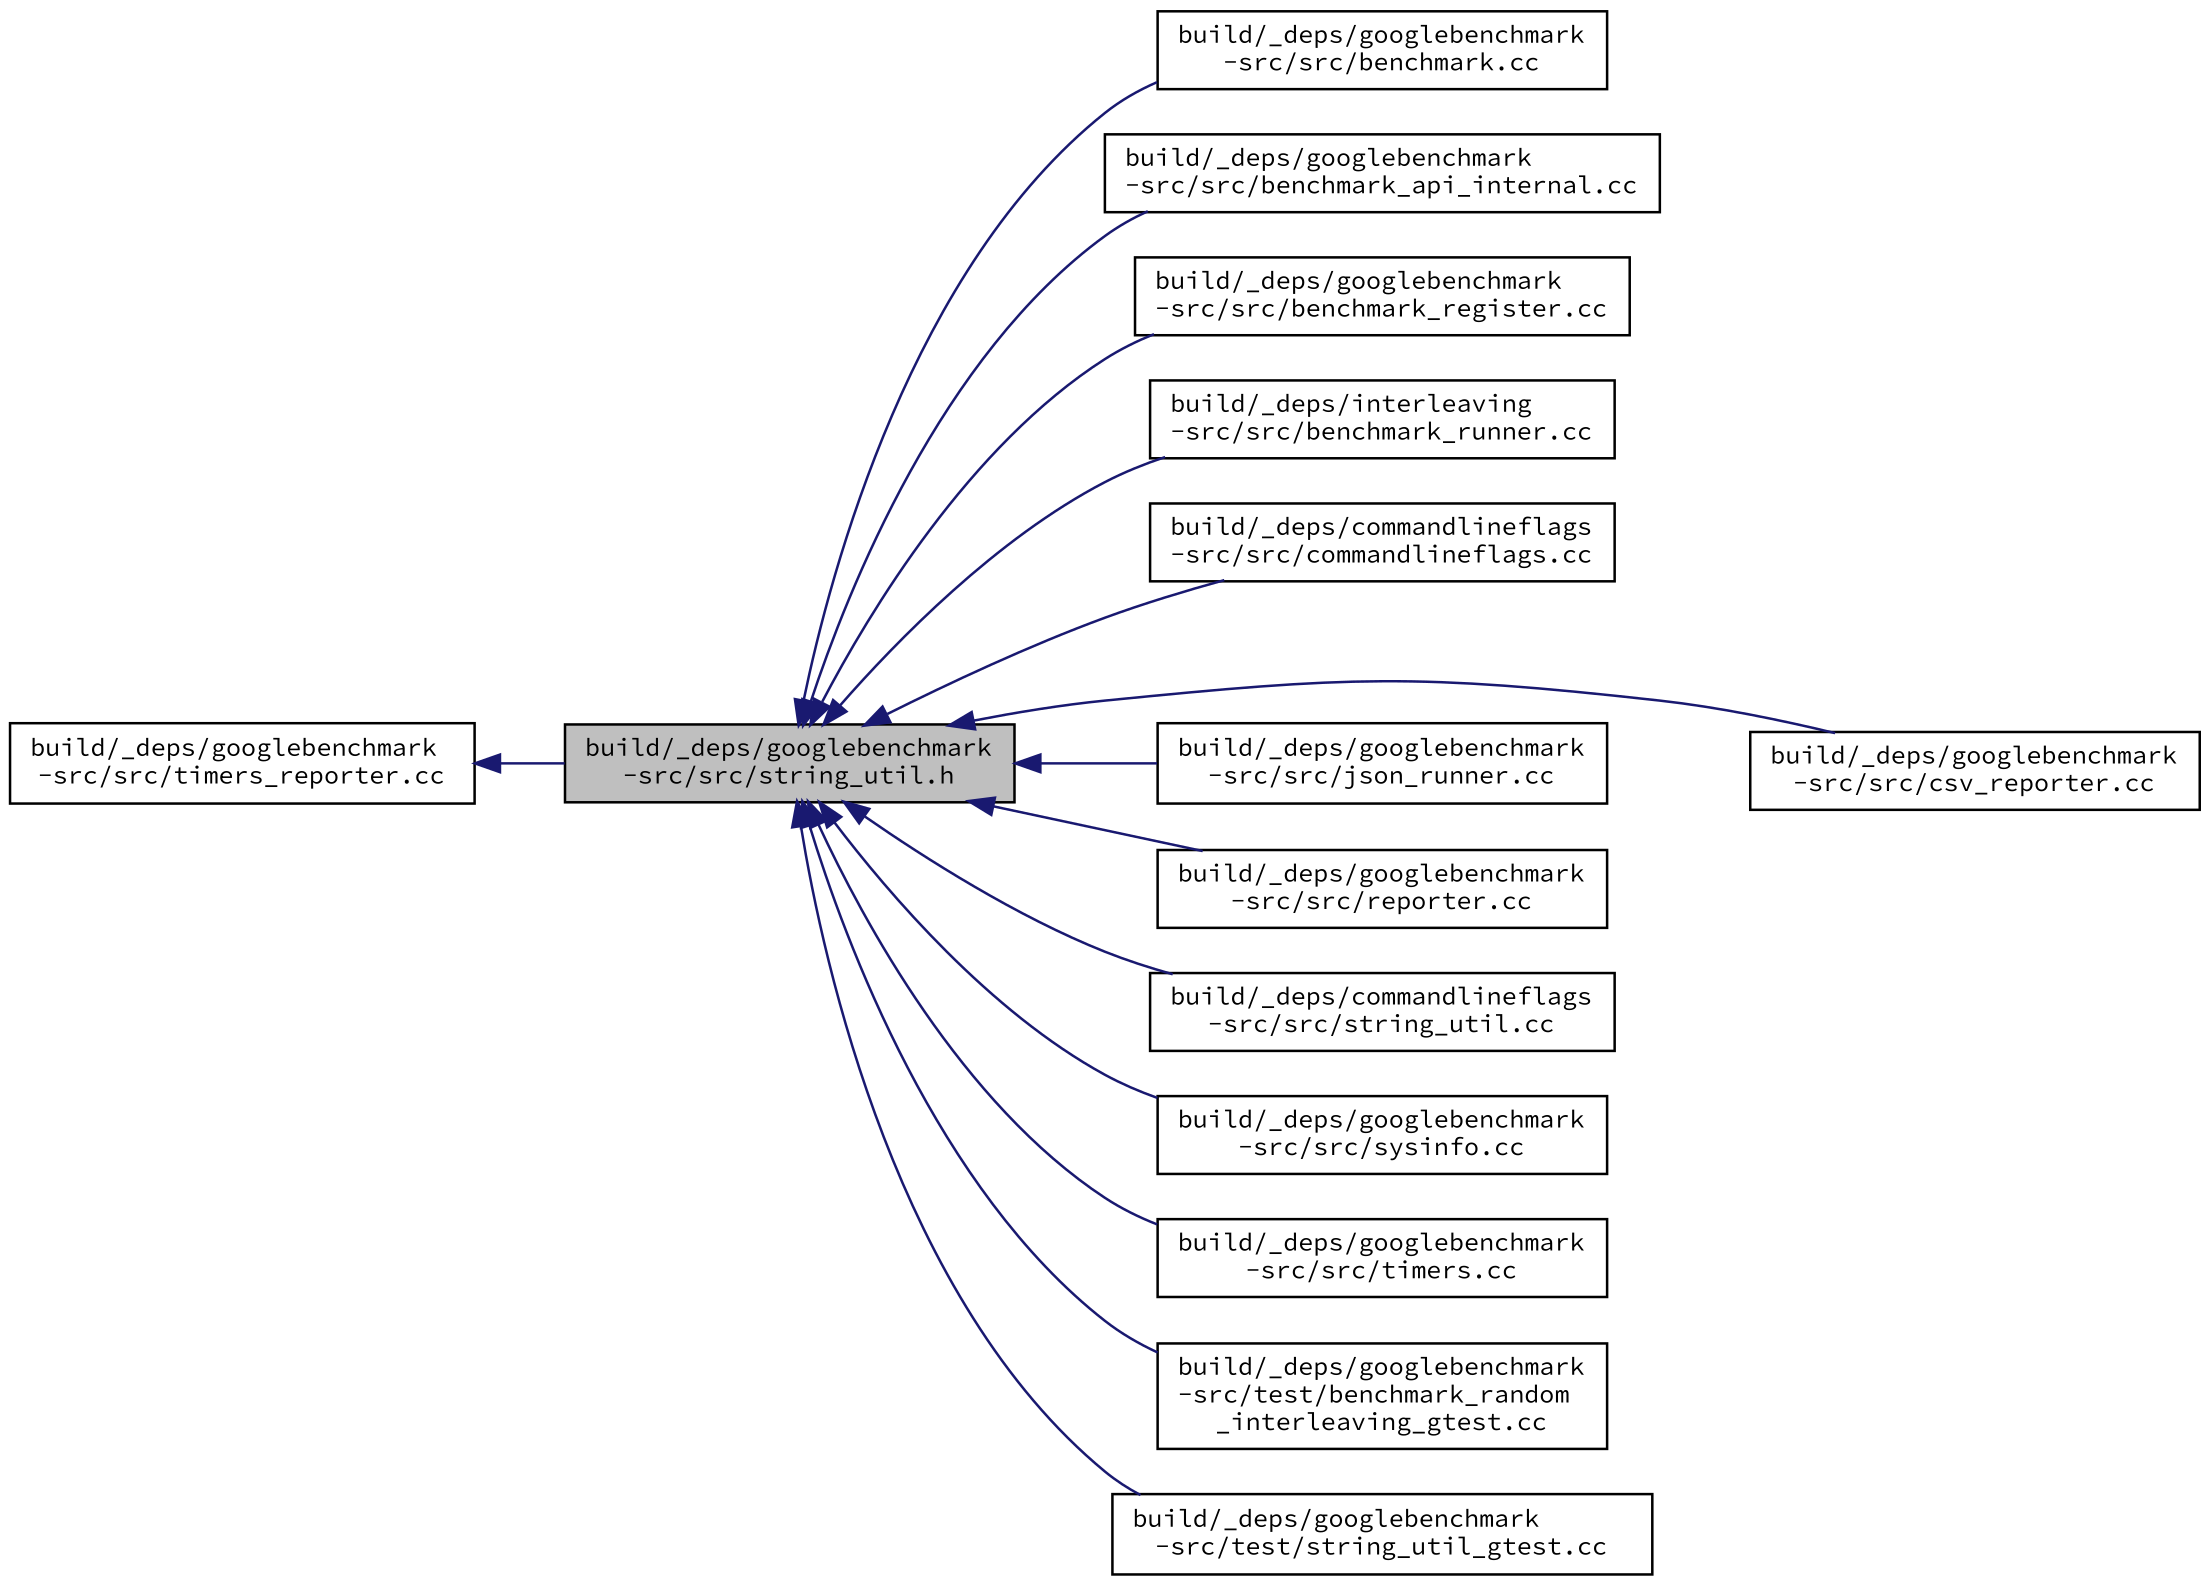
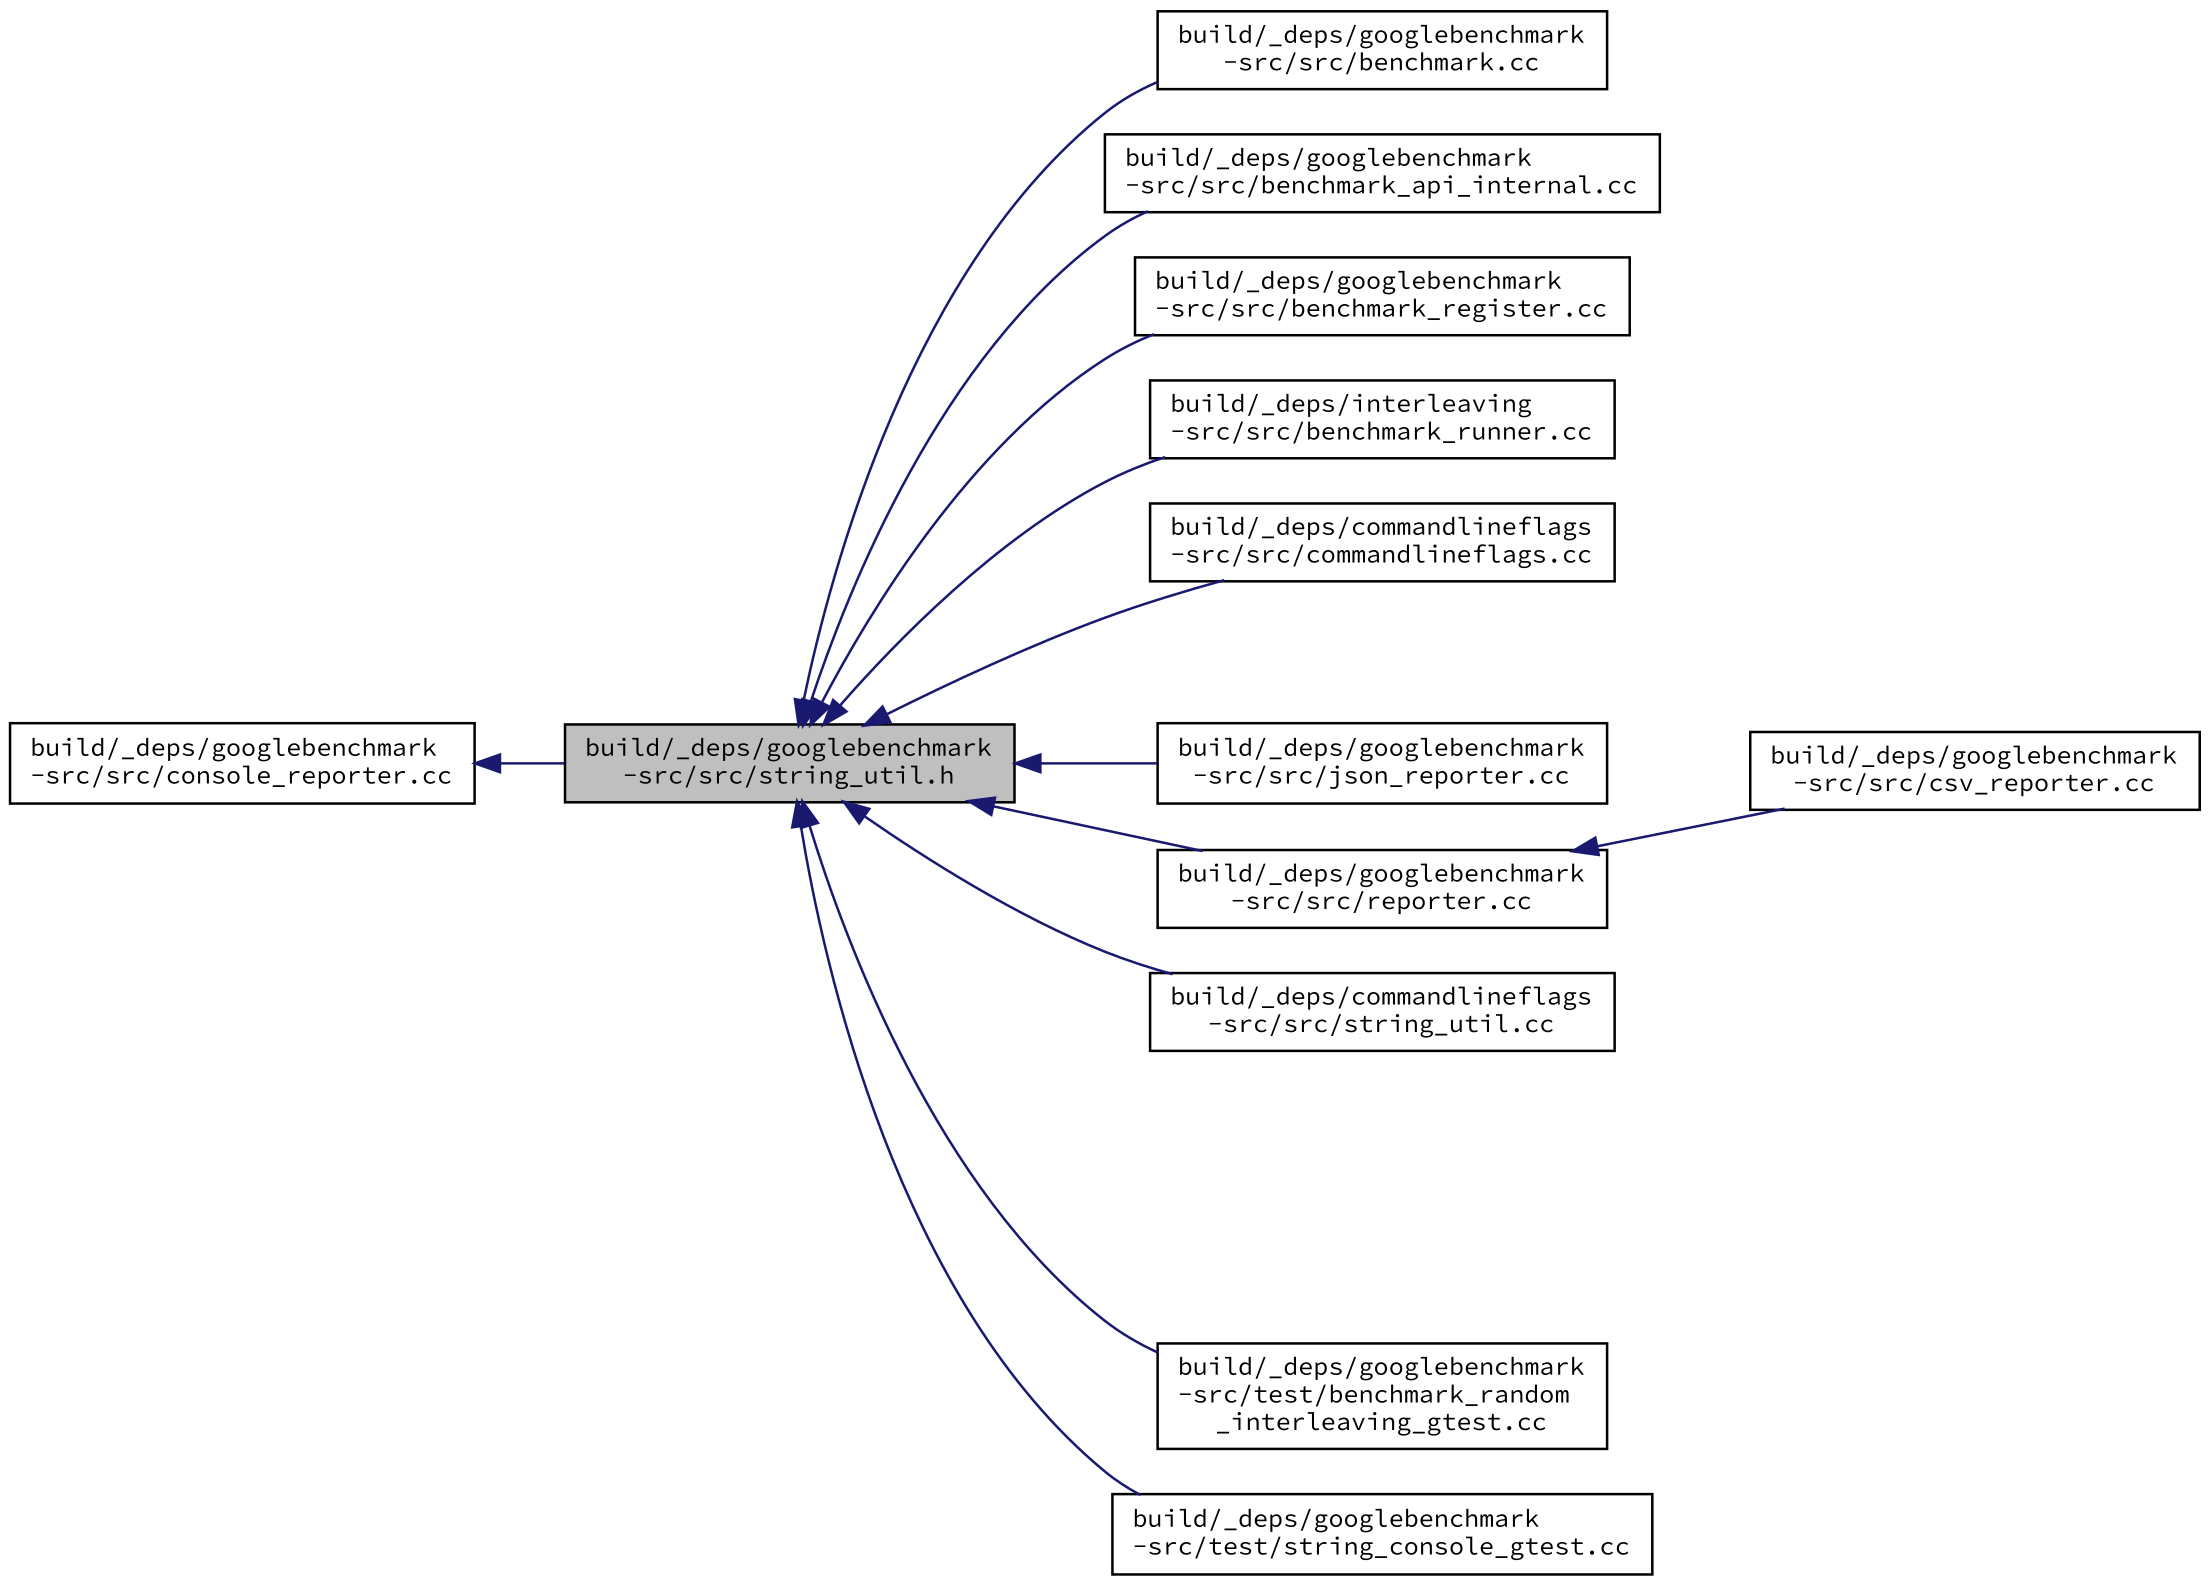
edge "build/_deps/googlebenchmark -src/src/csv_reporter.cc" -> "build/_deps/googlebenchmark -src/src/string_util.h": now "build/_deps/googlebenchmark -src/src/csv_reporter.cc" -> "build/_deps/googlebenchmark -src/src/reporter.cc"
node "build/_deps/googlebenchmark -src/src/timers_reporter.cc": label "build/_deps/googlebenchmark -src/src/timers_reporter.cc" -> "build/_deps/googlebenchmark -src/src/console_reporter.cc"
node "build/_deps/googlebenchmark -src/src/json_runner.cc": label "build/_deps/googlebenchmark -src/src/json_runner.cc" -> "build/_deps/googlebenchmark -src/src/json_reporter.cc"
node "build/_deps/googlebenchmark -src/src/sysinfo.cc": removed
node "build/_deps/googlebenchmark -src/src/timers.cc": removed
node "build/_deps/googlebenchmark -src/test/string_util_gtest.cc": label "build/_deps/googlebenchmark -src/test/string_util_gtest.cc" -> "build/_deps/googlebenchmark -src/test/string_console_gtest.cc"
